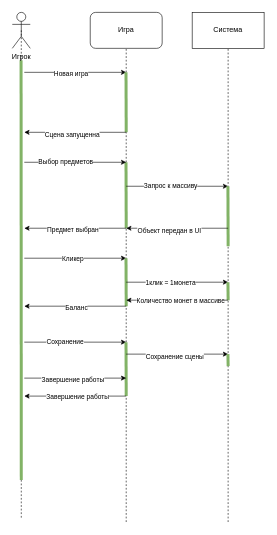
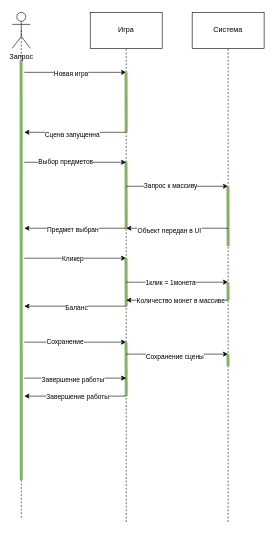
node "Игра": shape rounded rectangle -> rectangle
node "Игрок": label "Игрок" -> "Запрос"
